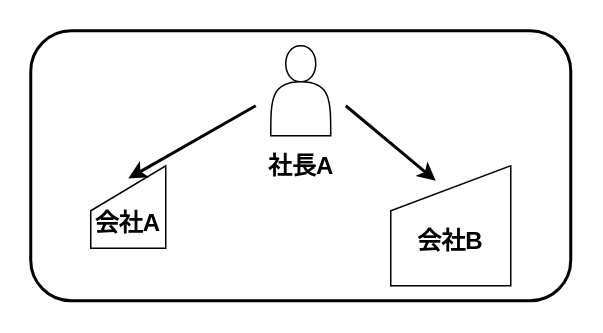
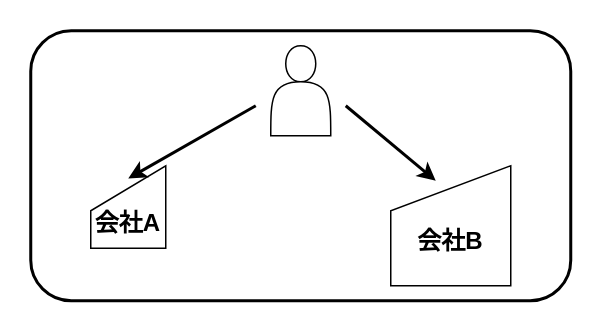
node "社長A": removed
